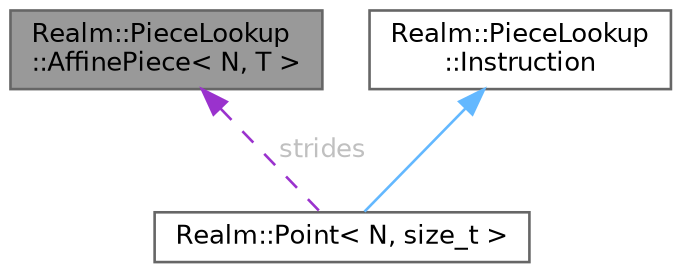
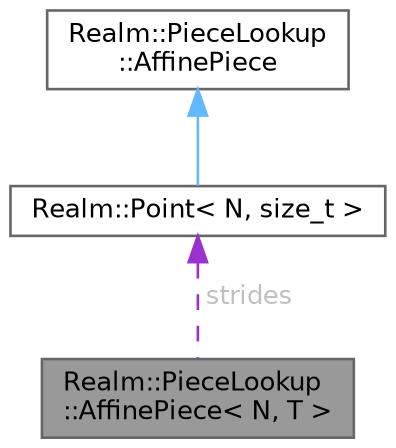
node "Realm::PieceLookup ::Instruction": label "Realm::PieceLookup ::Instruction" -> "Realm::PieceLookup ::AffinePiece"
edge "Realm::Point< N, size_t >" -> "Realm::PieceLookup ::AffinePiece< N, T >": reversed
